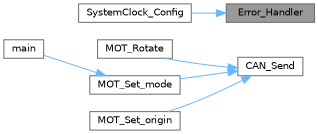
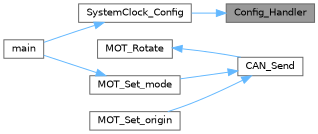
node "Error_Handler": label "Error_Handler" -> "Config_Handler"
edge "main" -> "SystemClock_Config": added
edge "MOT_Rotate" -> "CAN_Send": reversed
